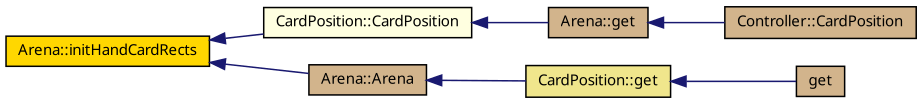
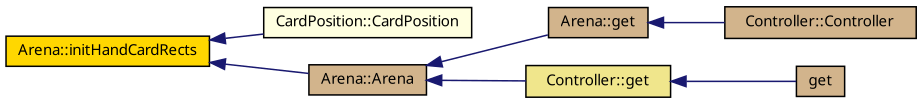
edge "Arena::get" -> "CardPosition::CardPosition": now "Arena::get" -> "Arena::Arena"
node "Controller::CardPosition": label "Controller::CardPosition" -> "Controller::Controller"
node "CardPosition::get": label "CardPosition::get" -> "Controller::get"
